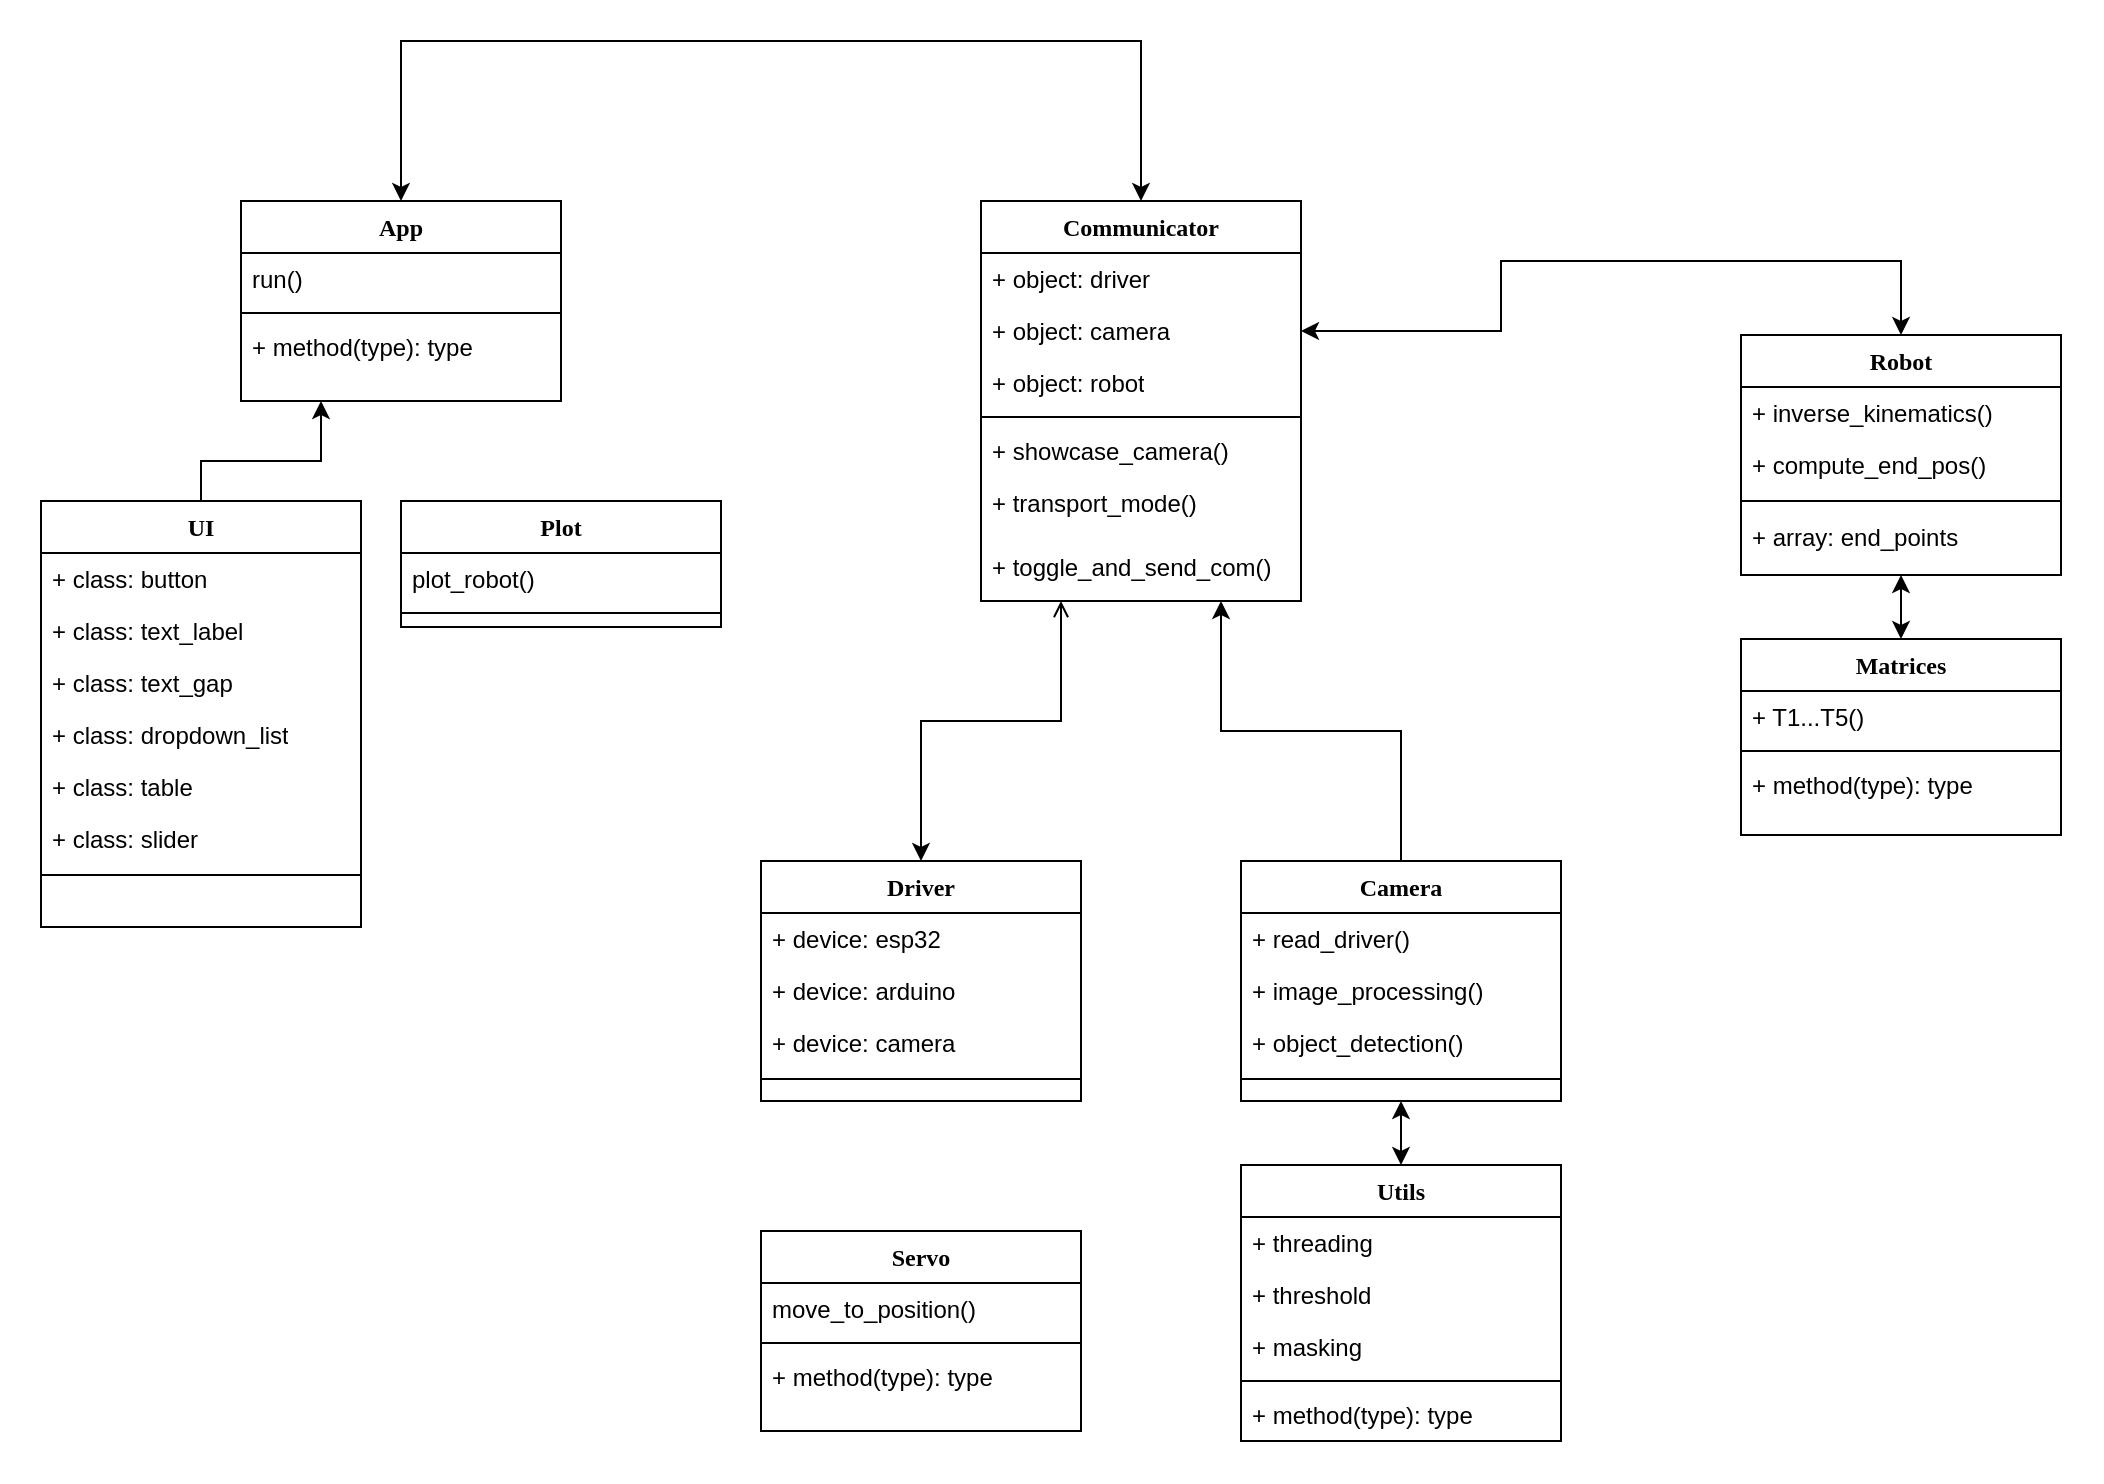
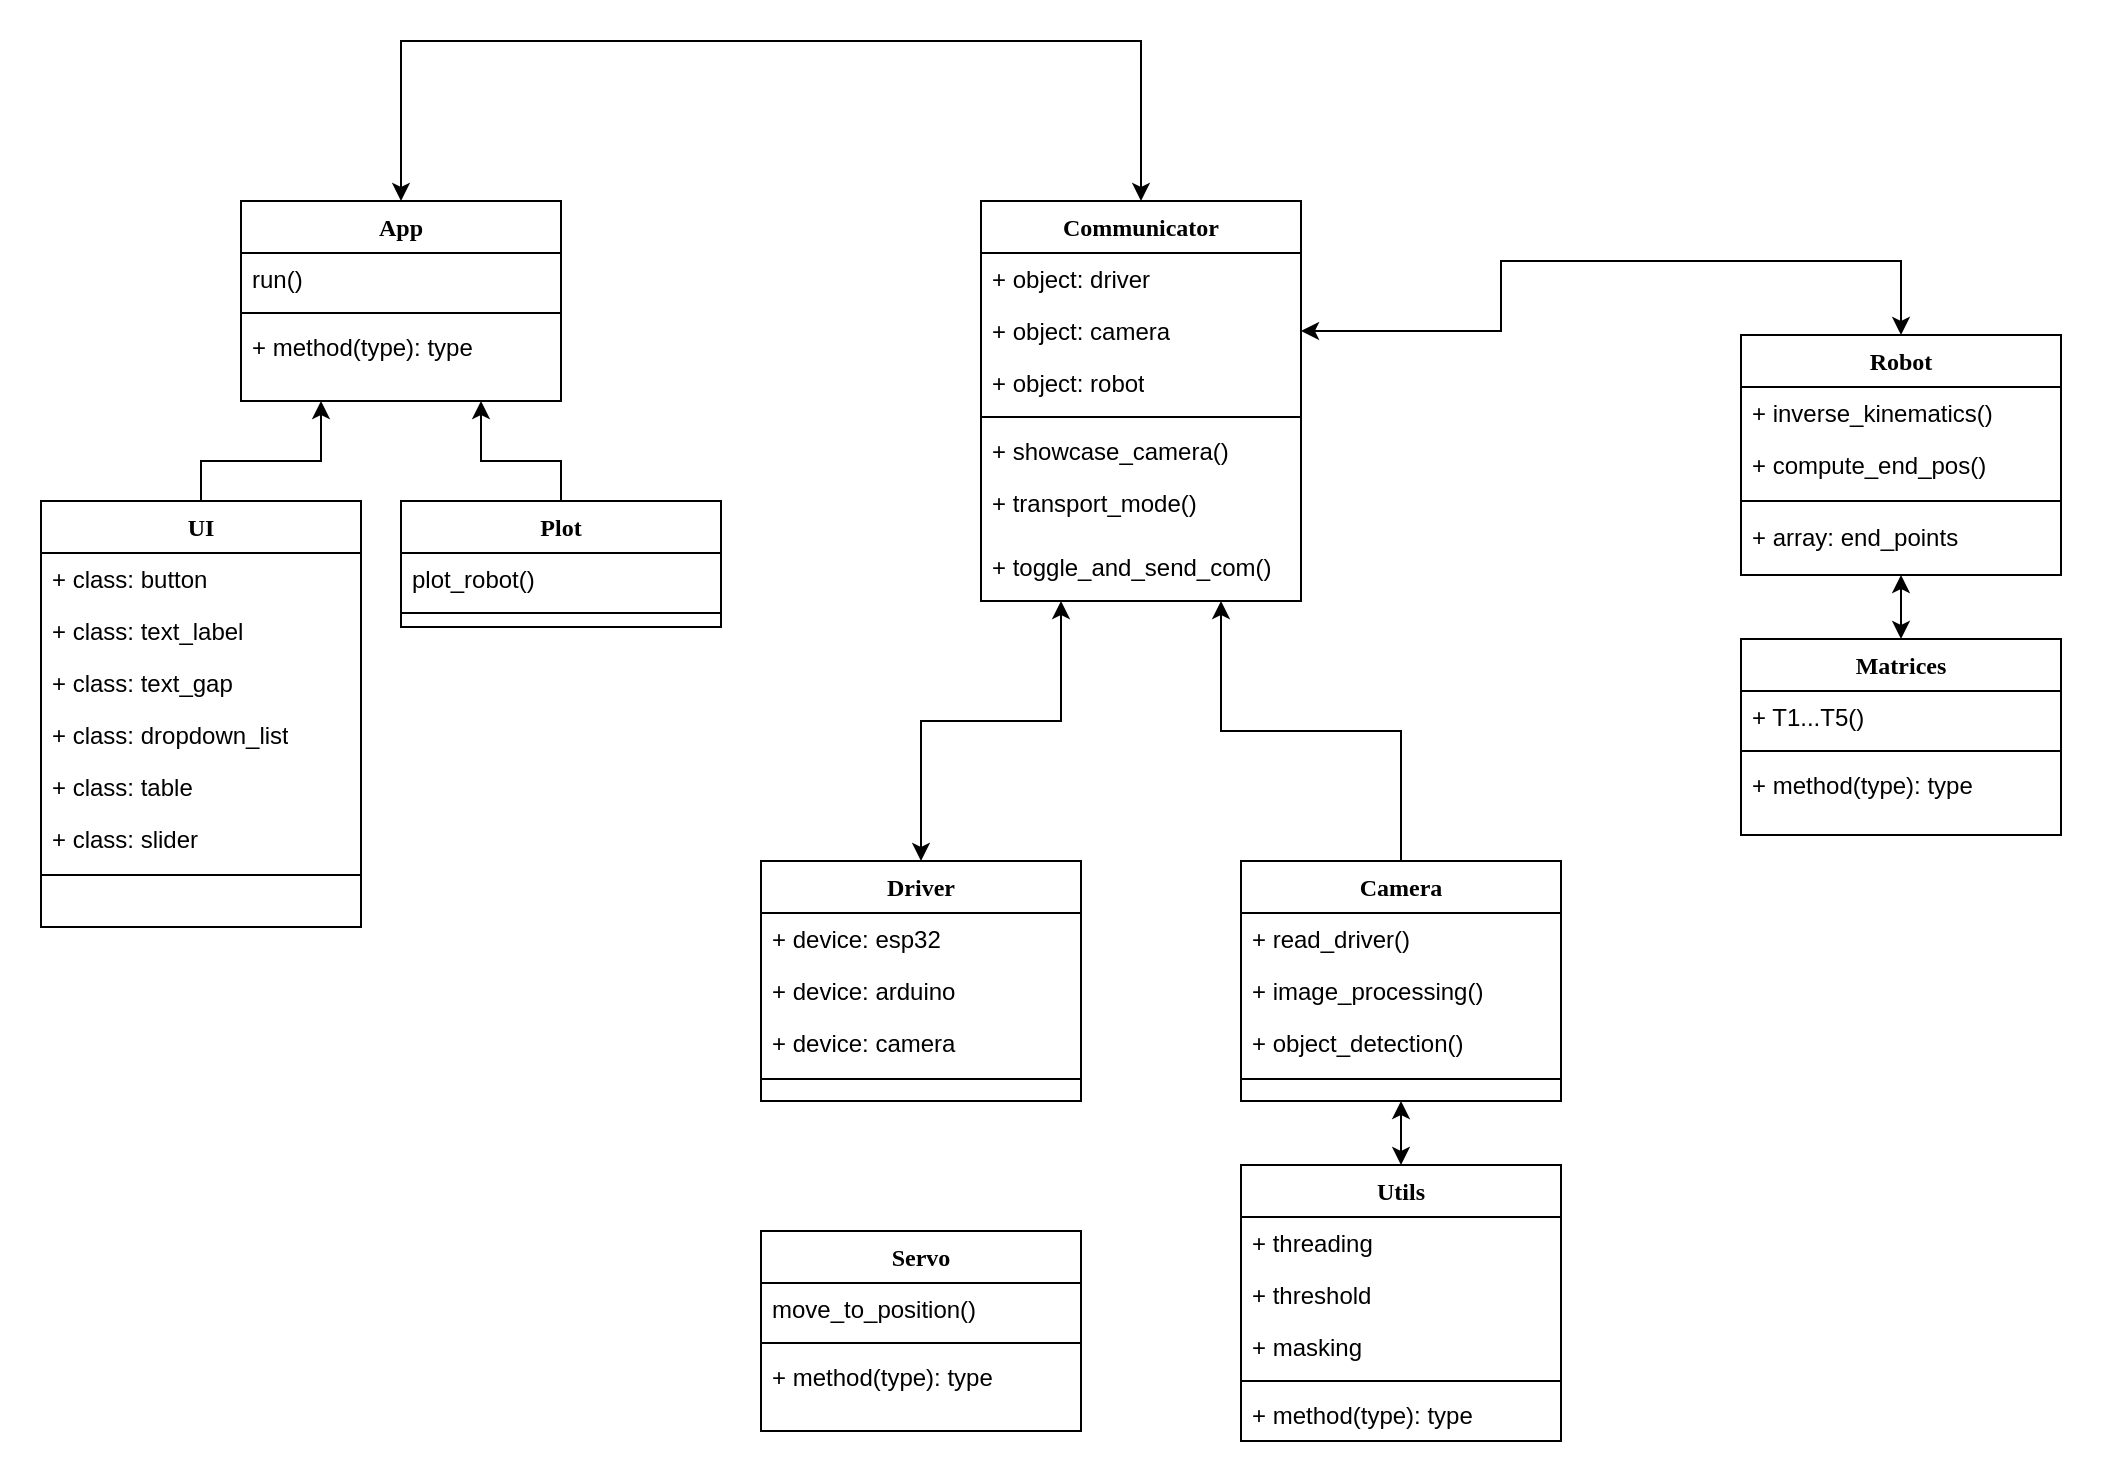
edge "Plot" -> "App": added
edge "Communicator" -- "Driver": arrowhead open -> classic
